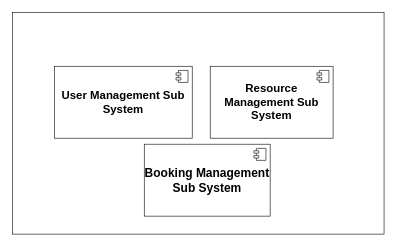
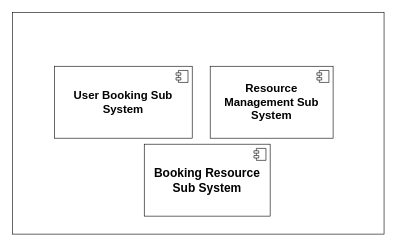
node "User Management Sub System": label "User Management Sub System" -> "User Booking Sub System"
node "Booking Management Sub System": label "Booking Management Sub System" -> "Booking Resource Sub System"
